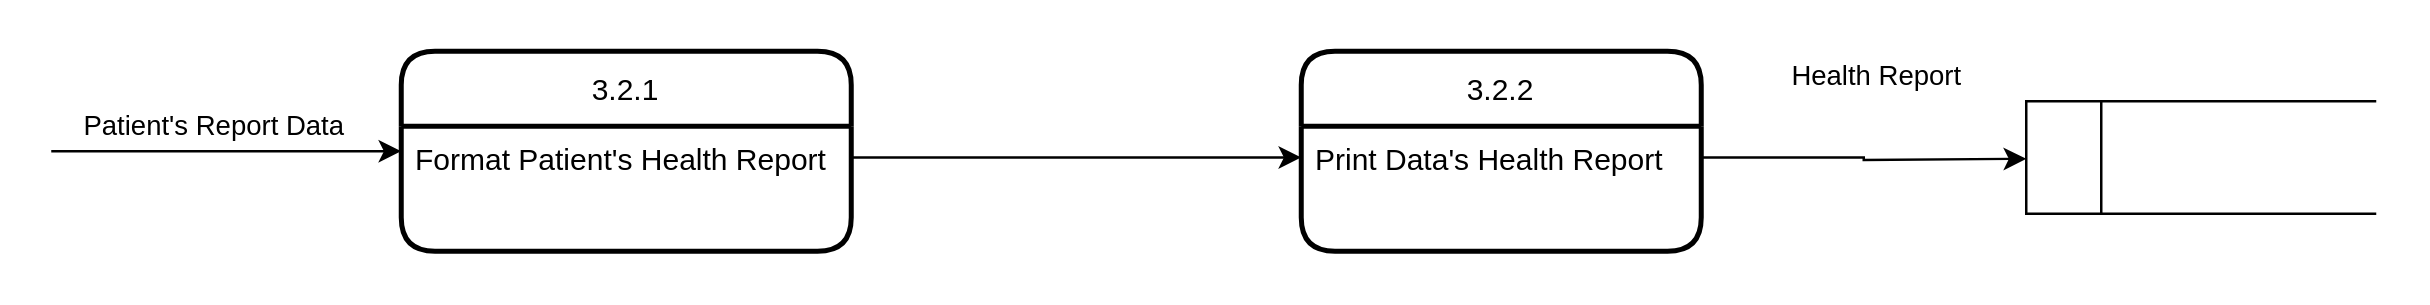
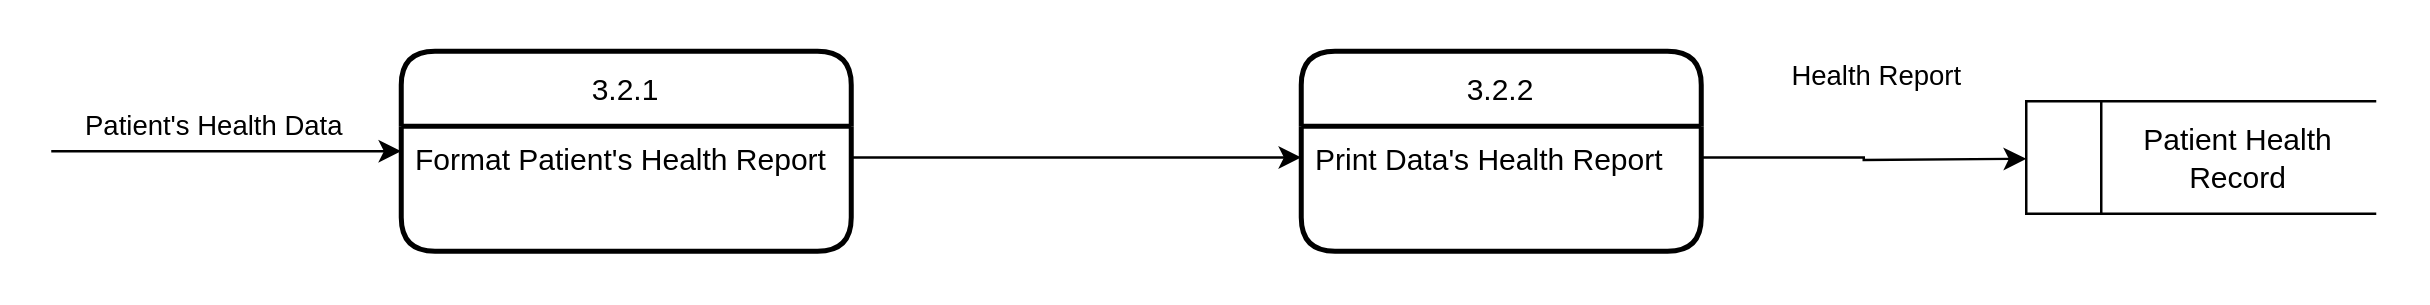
node "Patient's Report Data": label "Patient's Report Data" -> "Patient's Health Data"
node "Patient Health Record": added
